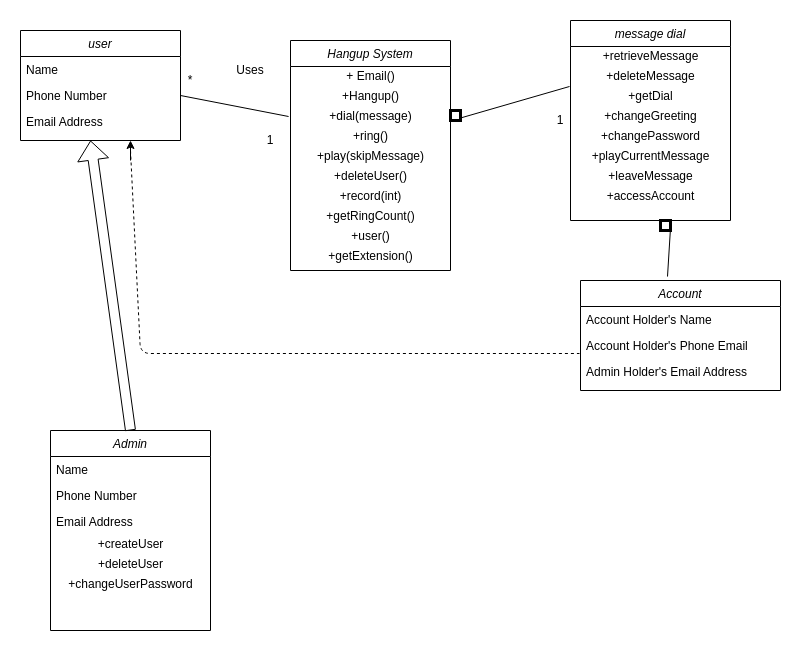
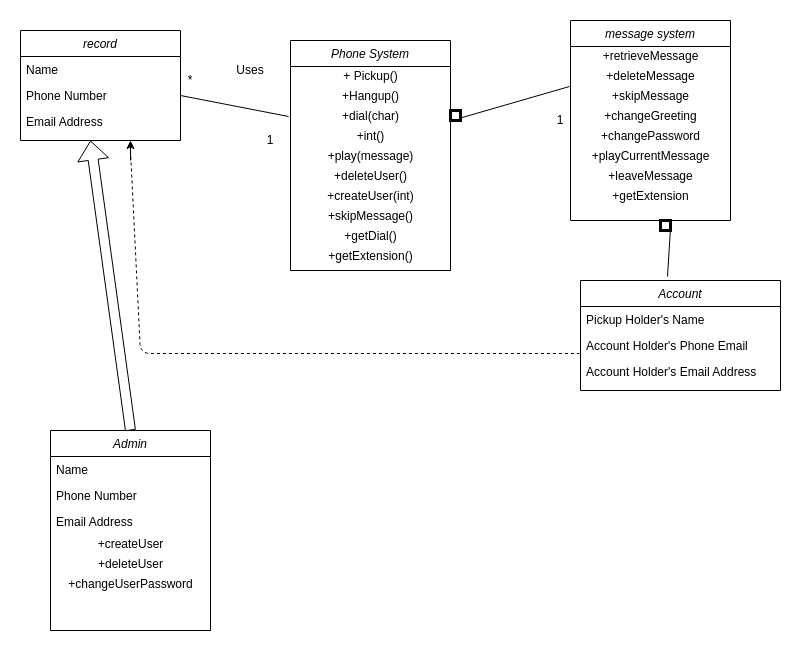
node "message dial": label "message dial" -> "message system"
node "user": label "user" -> "record"
node "Hangup System": label "Hangup System" -> "Phone System"
node "+ Email()": label "+ Email()" -> "+ Pickup()"
node "+getDial": label "+getDial" -> "+skipMessage"
node "+dial(message)": label "+dial(message)" -> "+dial(char)"
node "+ring()": label "+ring()" -> "+int()"
node "+play(skipMessage)": label "+play(skipMessage)" -> "+play(message)"
node "+record(int)": label "+record(int)" -> "+createUser(int)"
node "+accessAccount": label "+accessAccount" -> "+getExtension"
node "+getRingCount()": label "+getRingCount()" -> "+skipMessage()"
node "+user()": label "+user()" -> "+getDial()"
node "Account Holder's Name": label "Account Holder's Name" -> "Pickup Holder's Name"
node "Admin Holder's Email Address": label "Admin Holder's Email Address" -> "Account Holder's Email Address"
